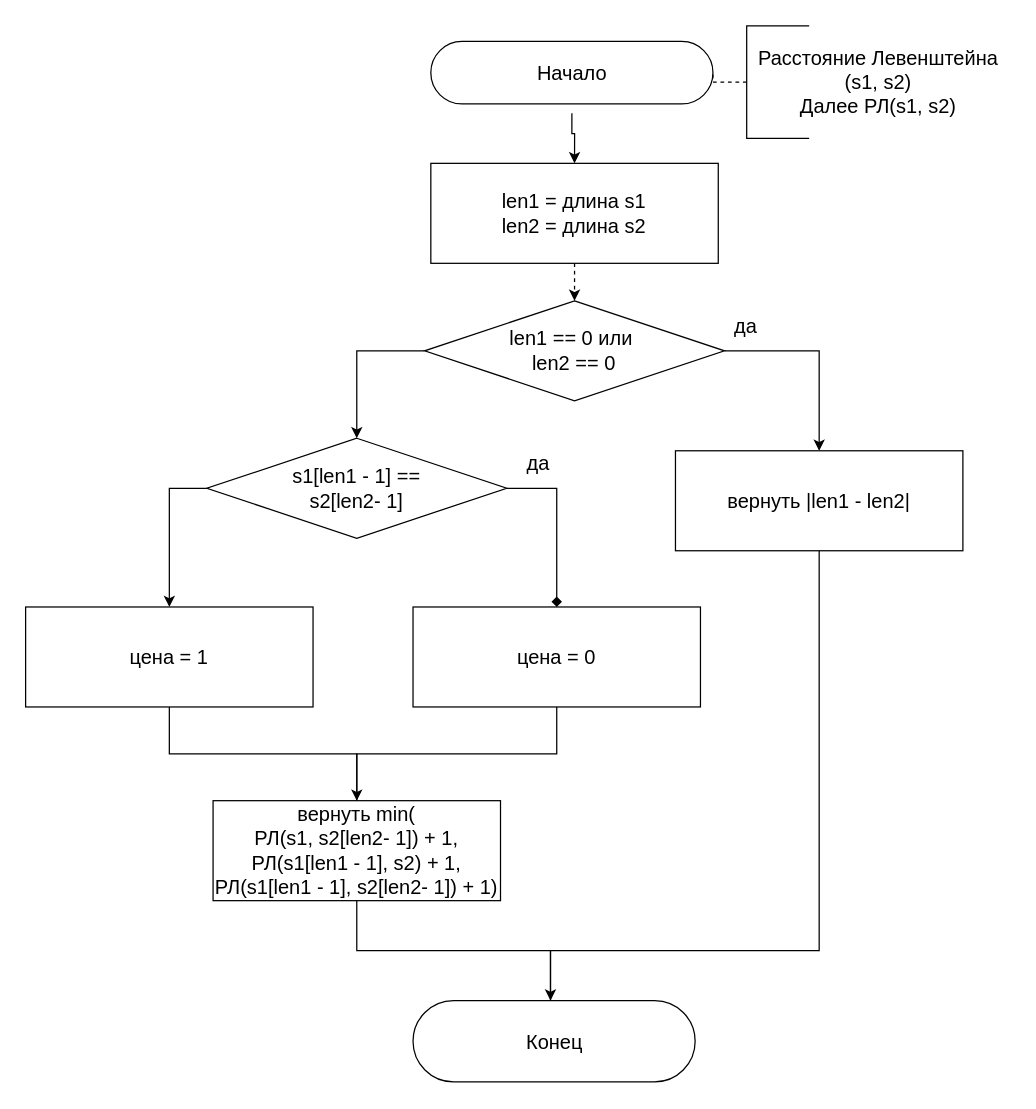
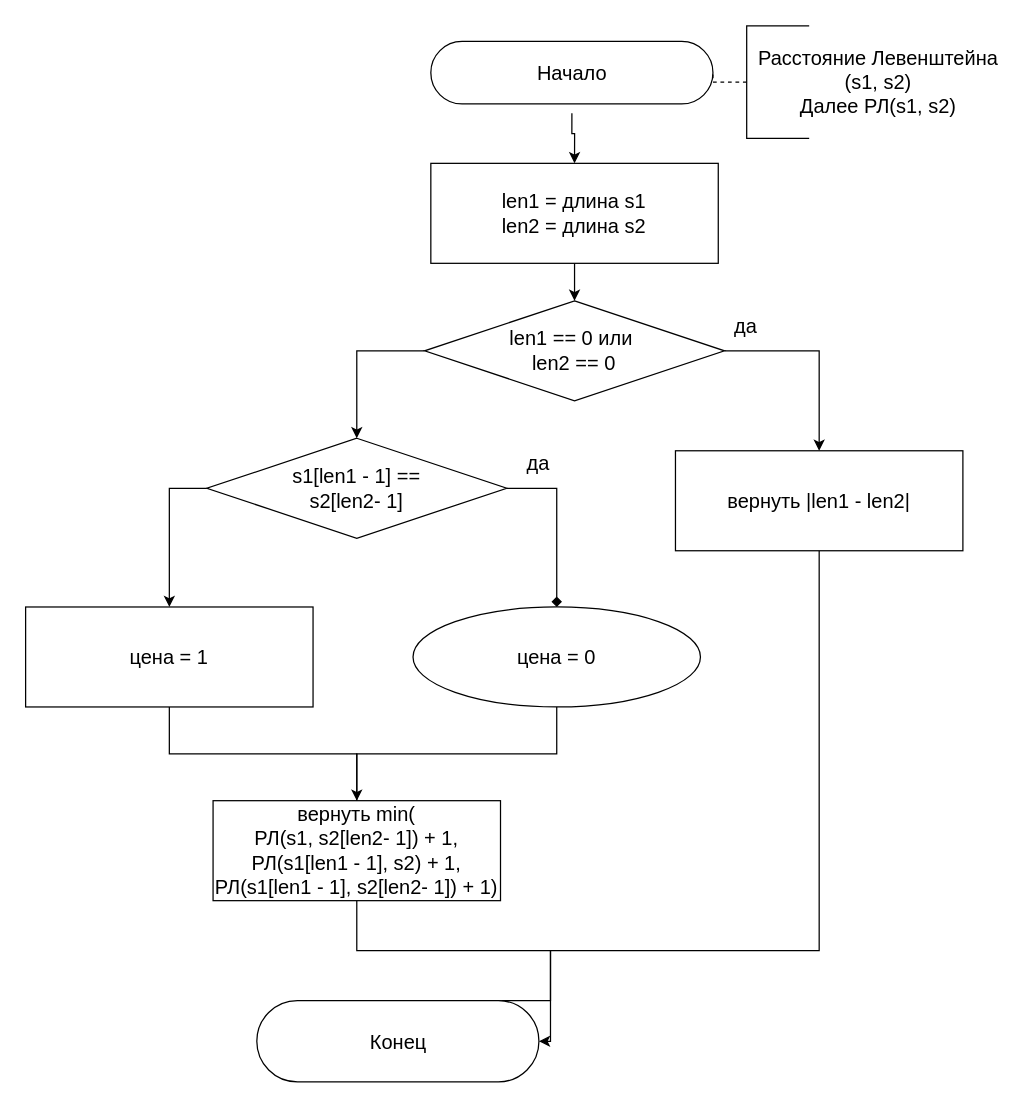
edge "len1 = длина s1 len2 = длина s2" -> "len1 == 0 или len2 == 0": style dashed -> solid
node "цена = 0": shape rectangle -> ellipse
node "Конец": moved (554, 1041) -> (398, 1041)
